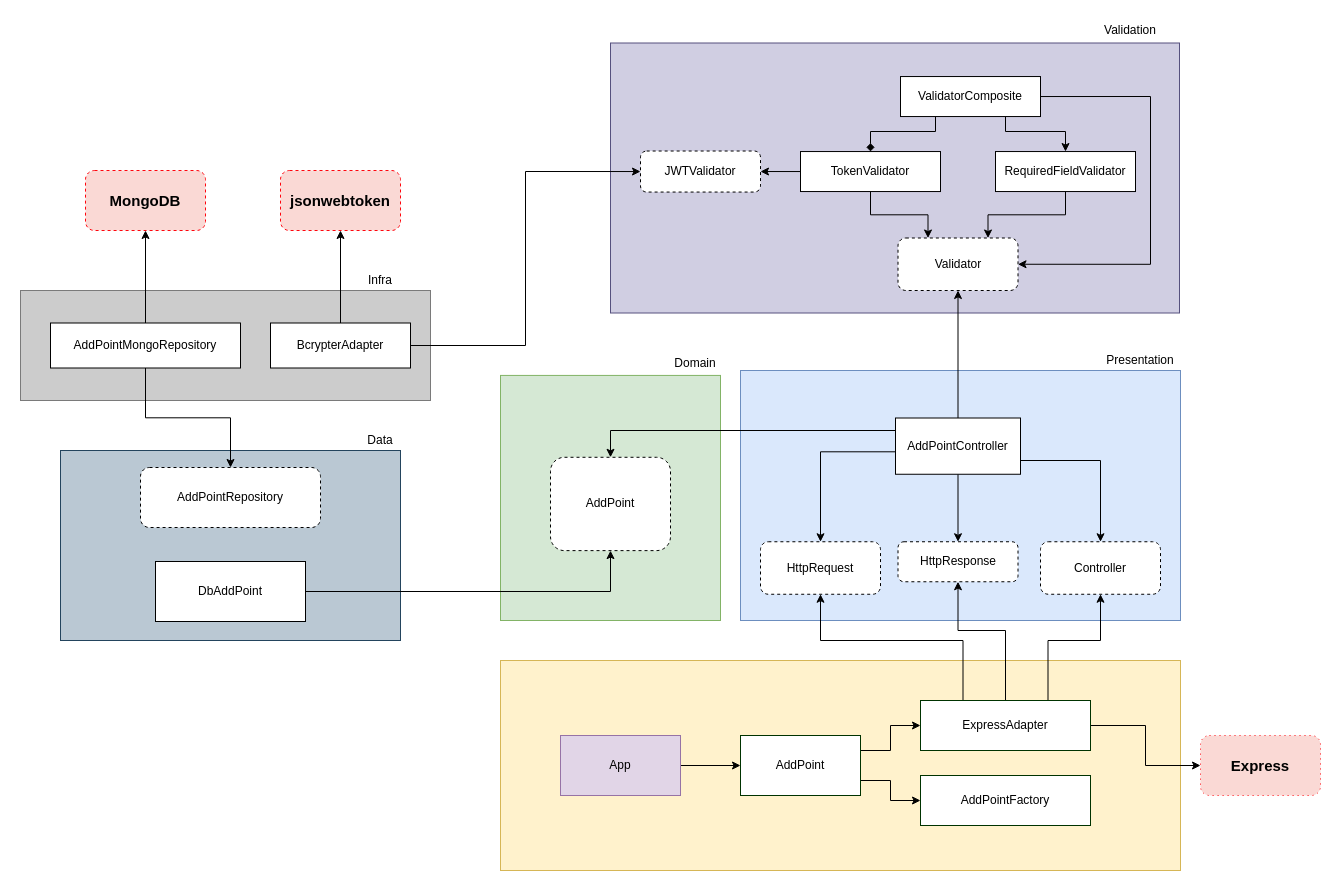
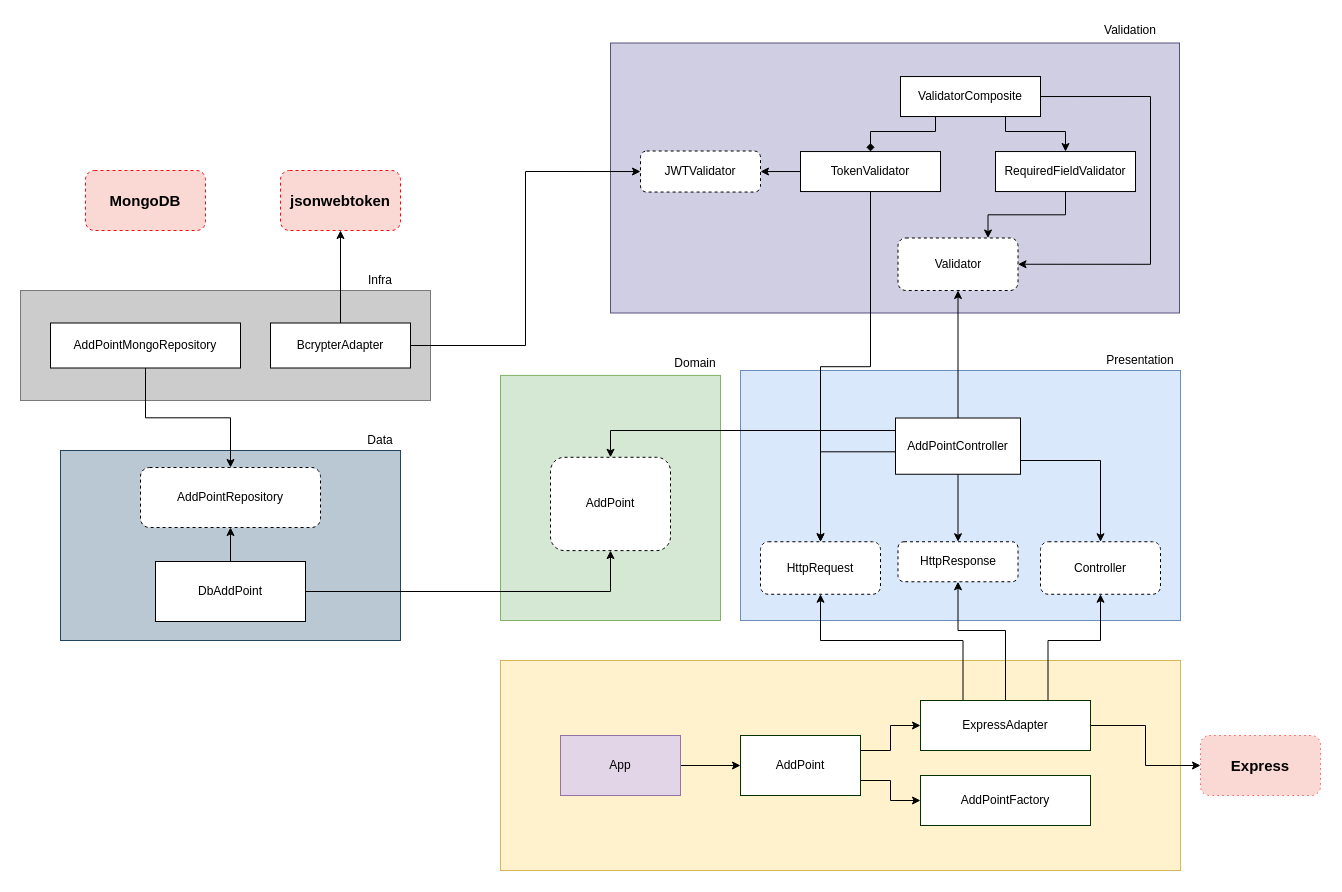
edge "TokenValidator" -> "Validator": now "TokenValidator" -> "HttpRequest"
edge "AddPointMongoRepository" -> "MongoDB": removed
edge "DbAddPoint" -> "AddPointRepository": added
